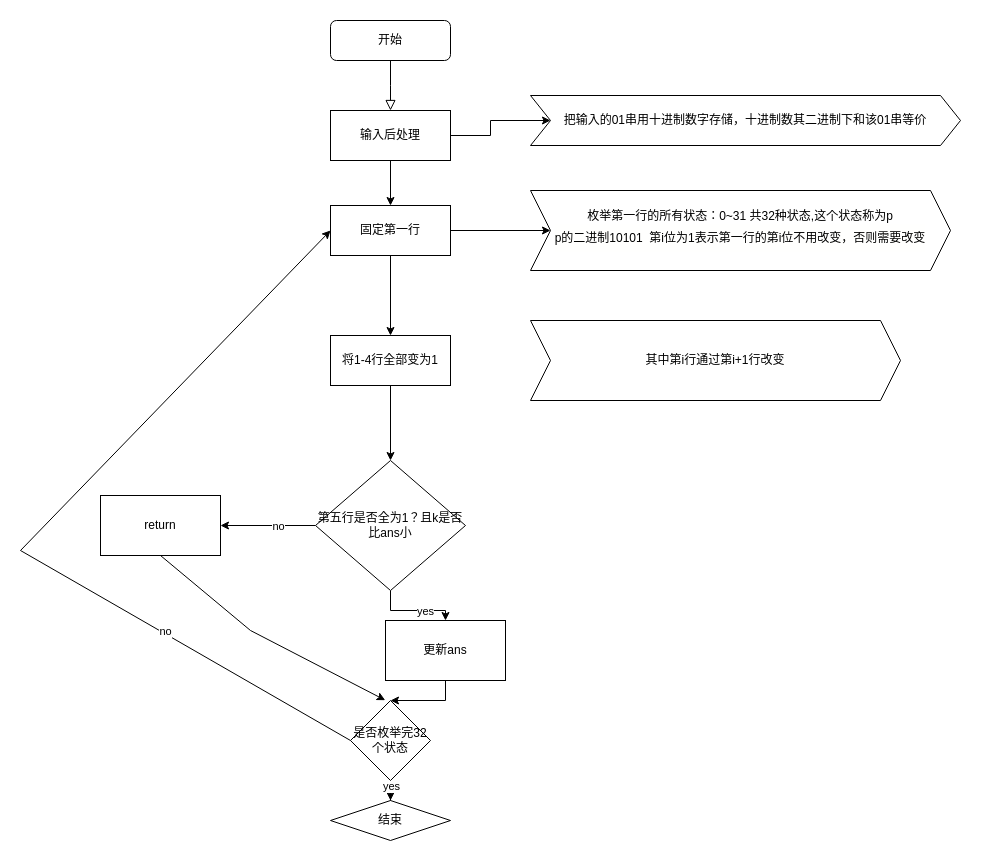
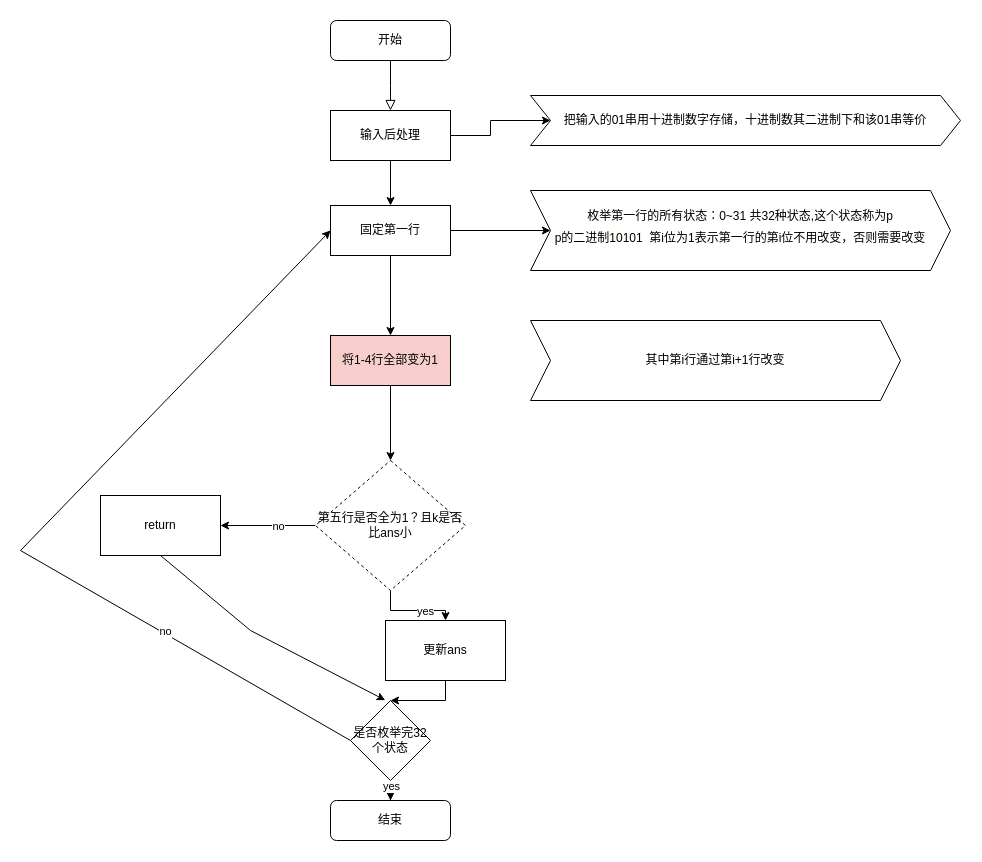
node "将1-4行全部变为1": fillcolor #ffffff -> #f8cecc
node "第五行是否全为1？且k是否比ans小": style solid -> dashed
node "结束": shape diamond -> rounded rectangle
